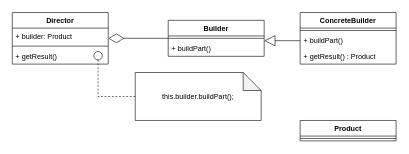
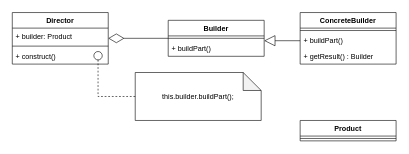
node "+ getResult()": label "+ getResult()" -> "+ construct()"
node "+ getResult() : Product": label "+ getResult() : Product" -> "+ getResult() : Builder"
